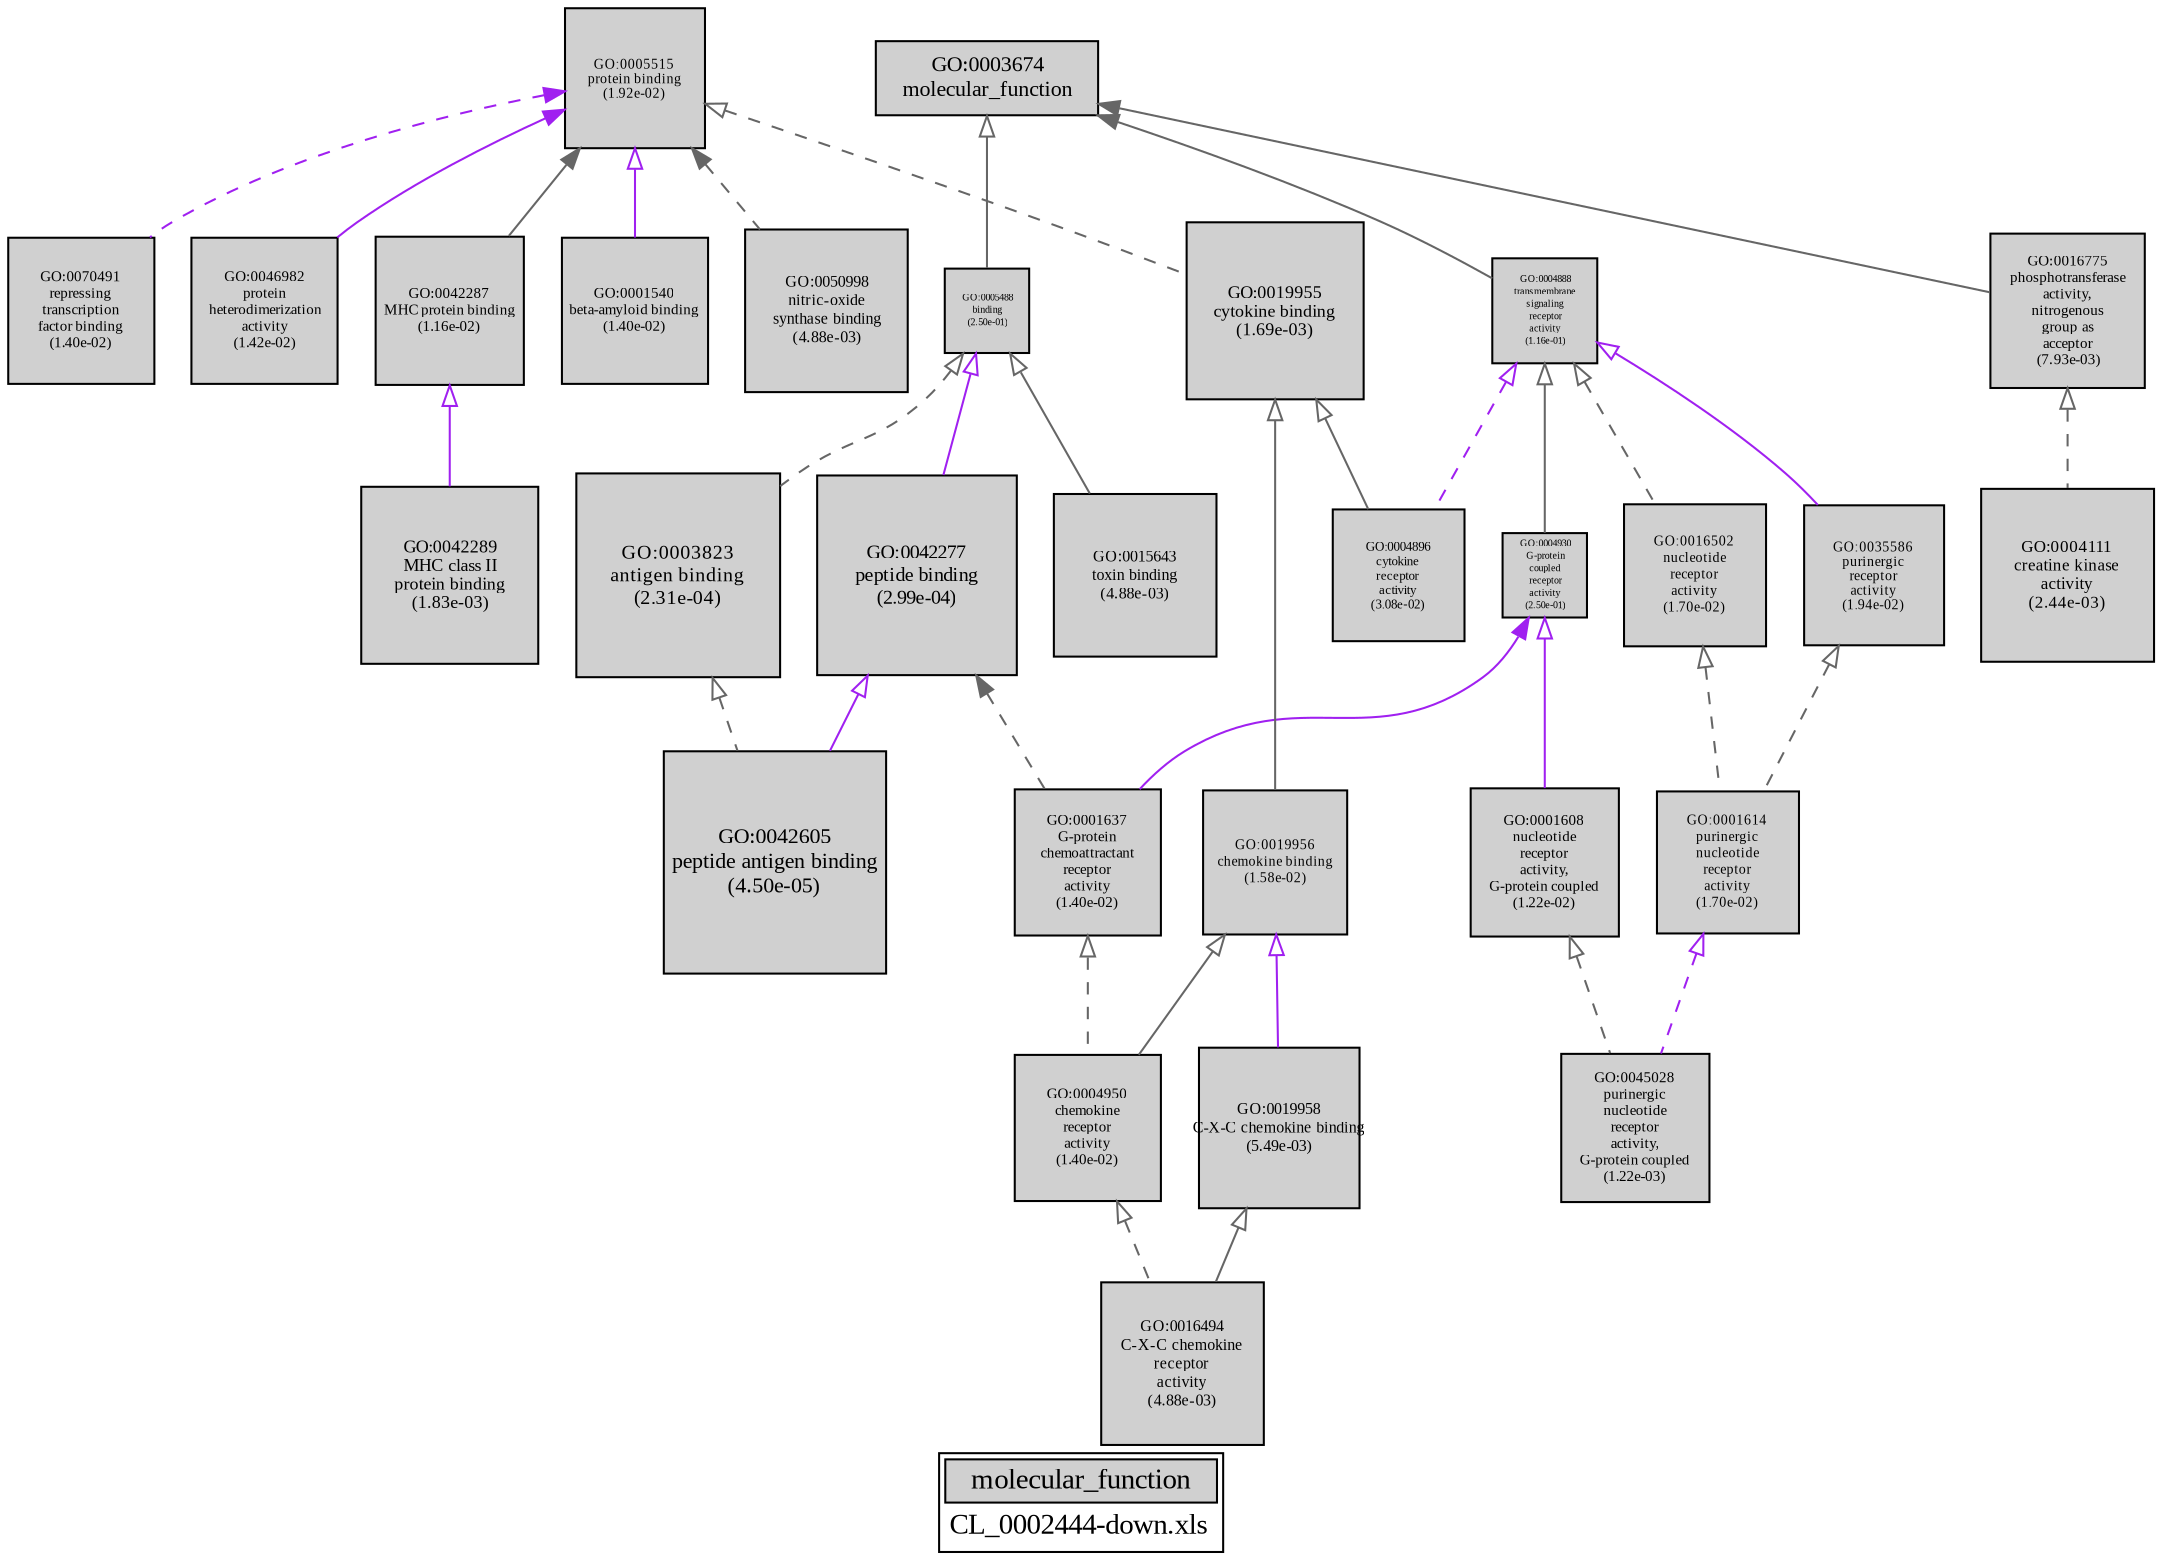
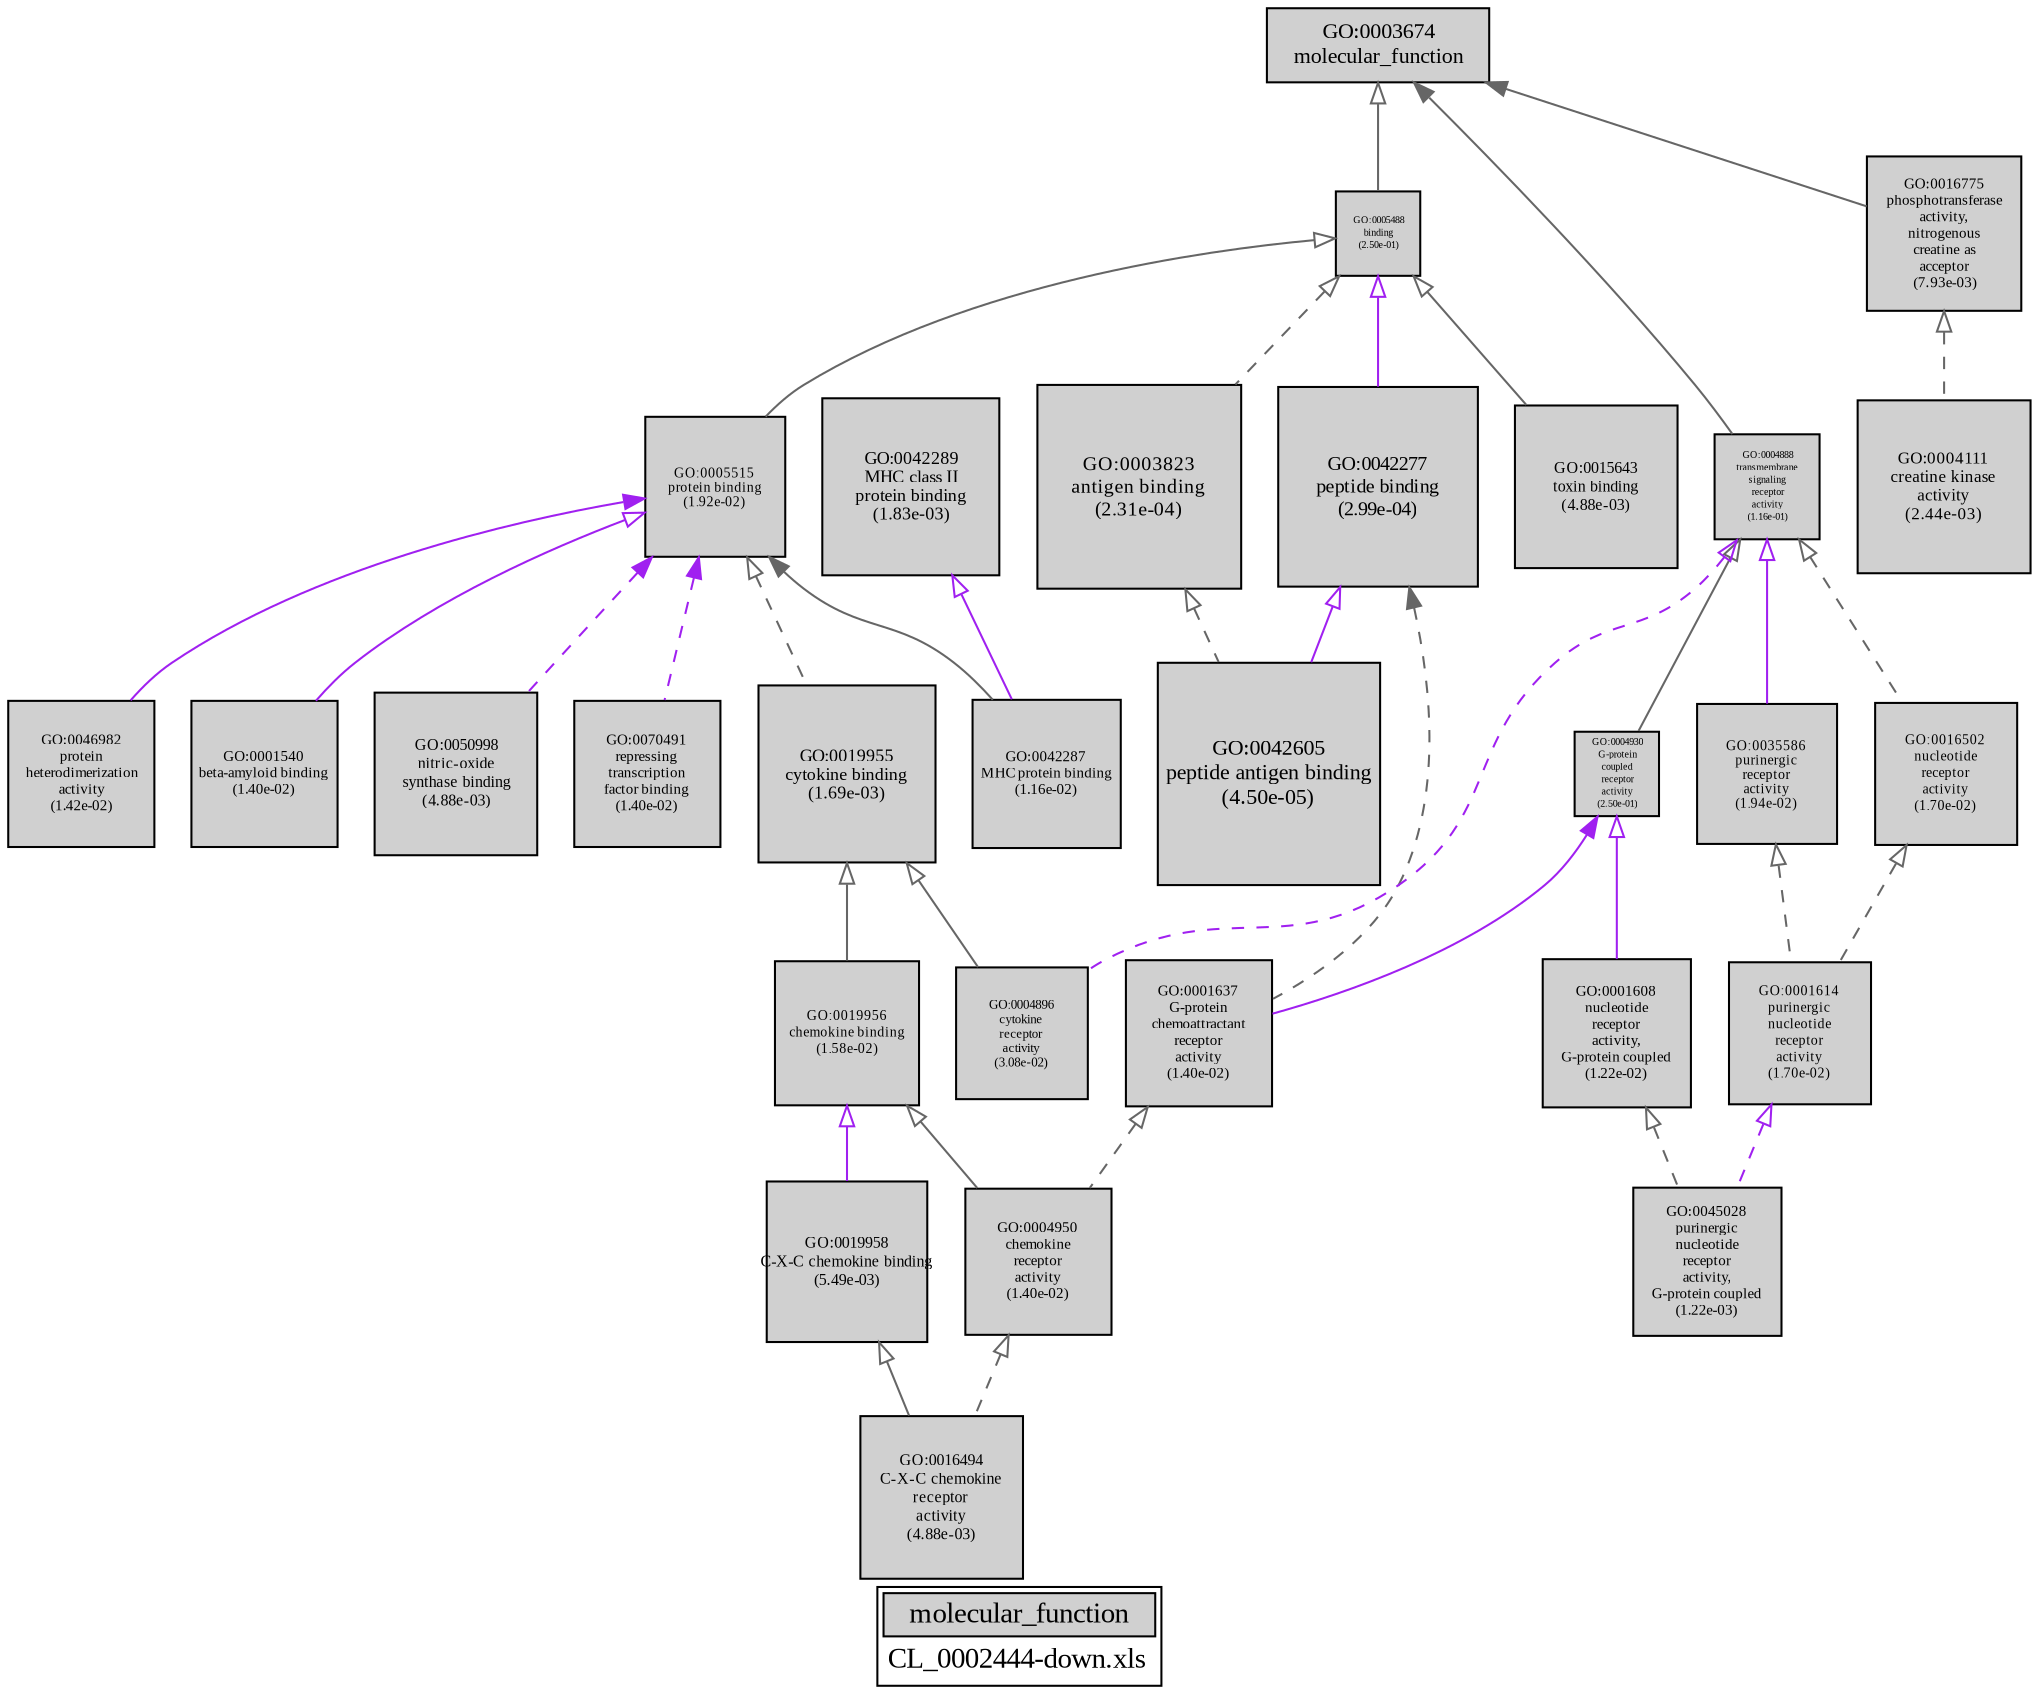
edge "GO:0050998" -> "GO:0005515": color gray40 -> purple
edge "GO:0005515" -> "GO:0005488": added
node "GO:0016775": text "group as" -> "creatine as"
edge "GO:0042289" -> "GO:0042287": reversed
